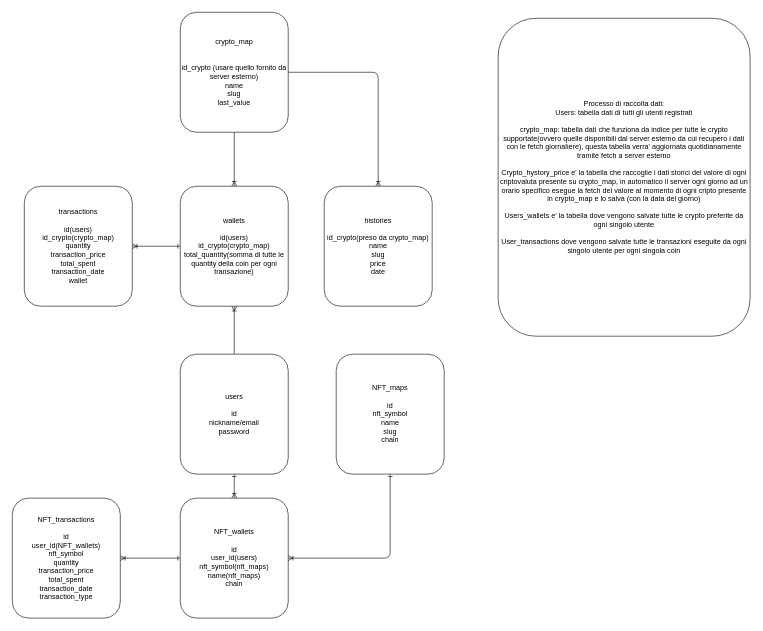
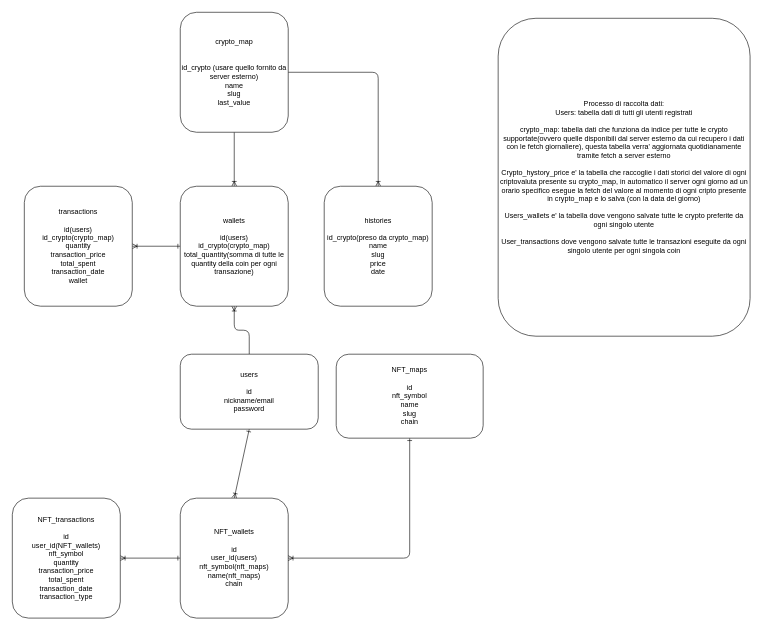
node "users id nickname/email password": size 108x120 -> 138x75
node "NFT_maps id nft_symbol name slug chain": size 108x120 -> 147x84
